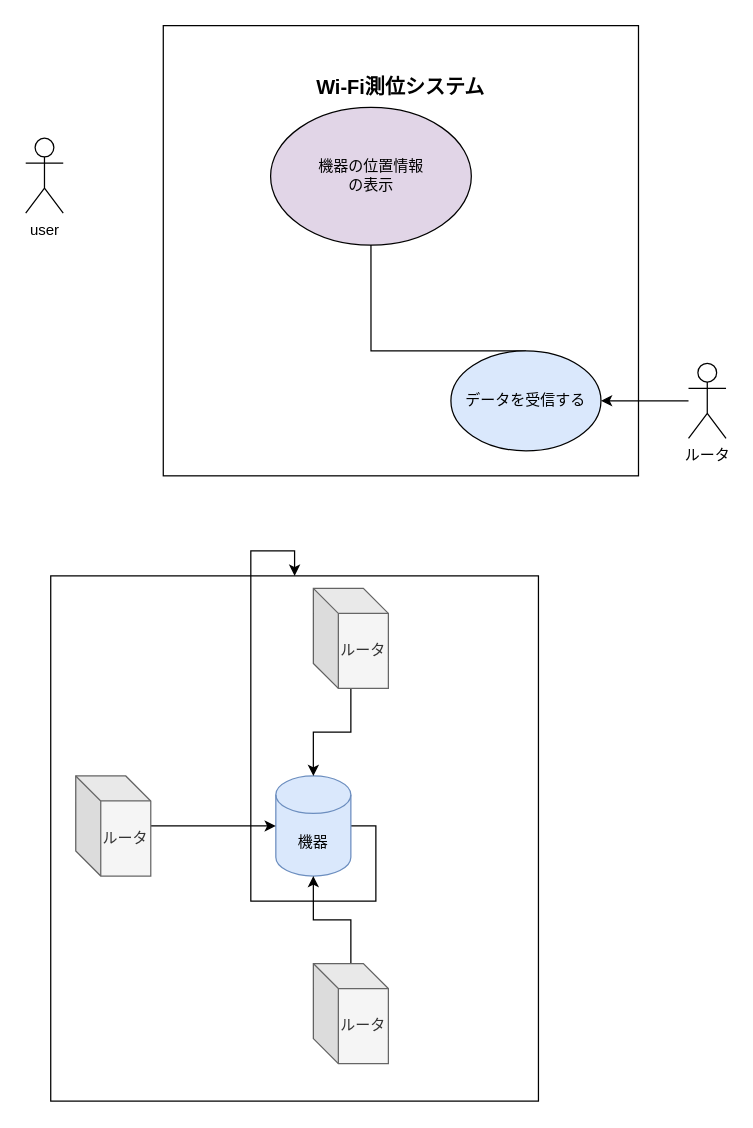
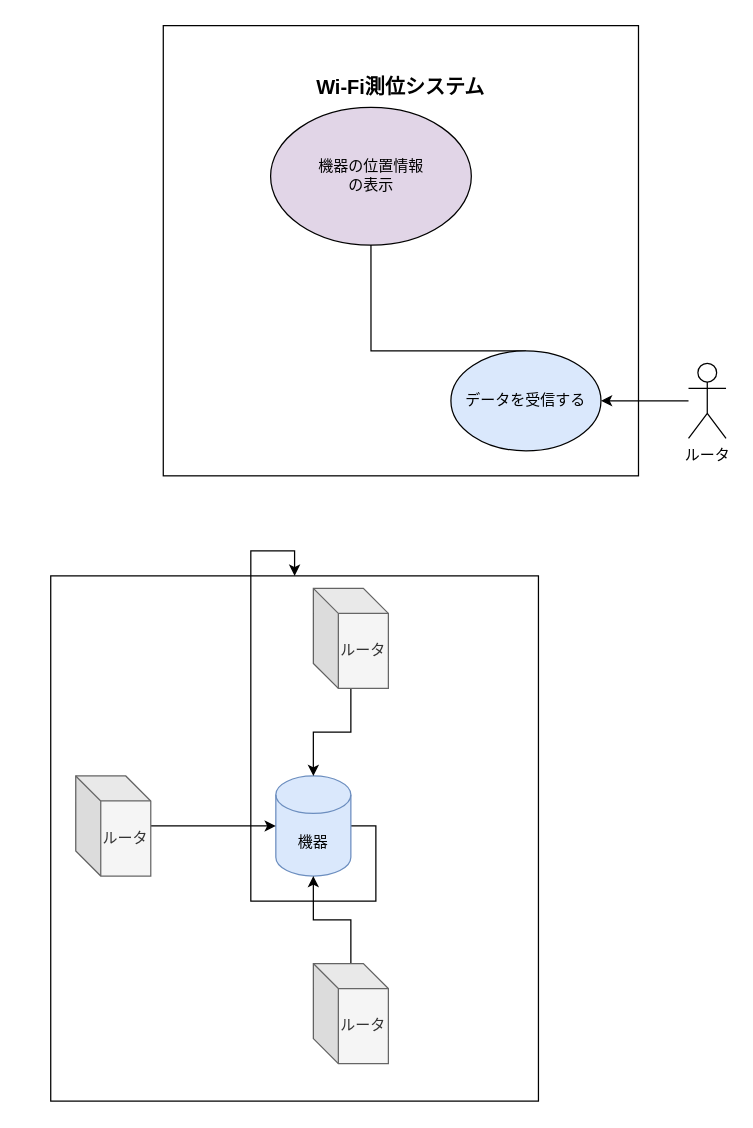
node "user": removed
